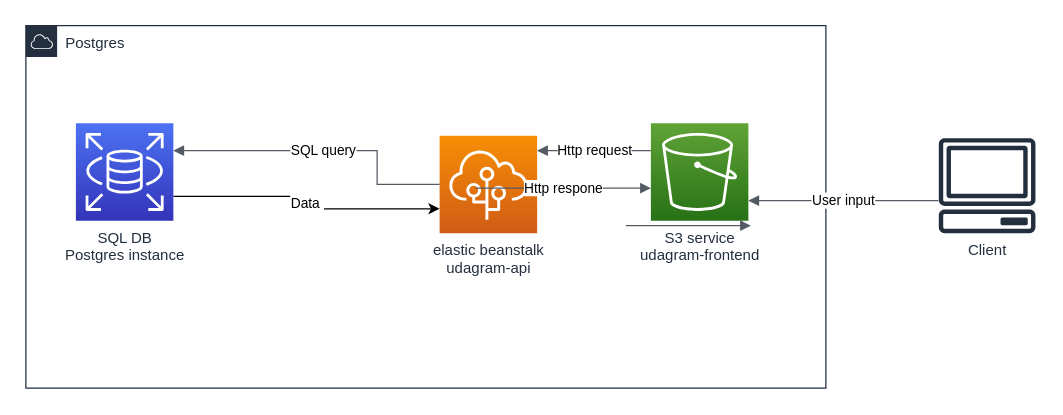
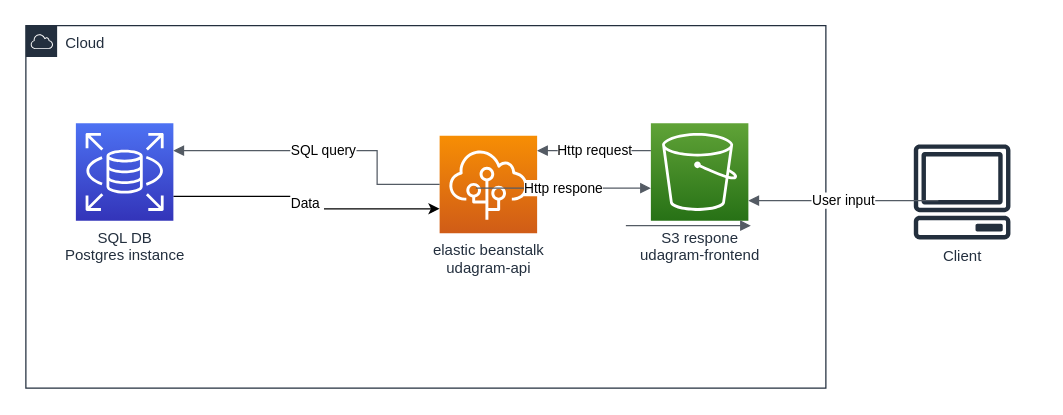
node "Postgres": label "Postgres" -> "Cloud"
node "Client": moved (987, 186) -> (962, 192)
node "S3 service udagram-frontend": label "S3 service udagram-frontend" -> "S3 respone udagram-frontend"
